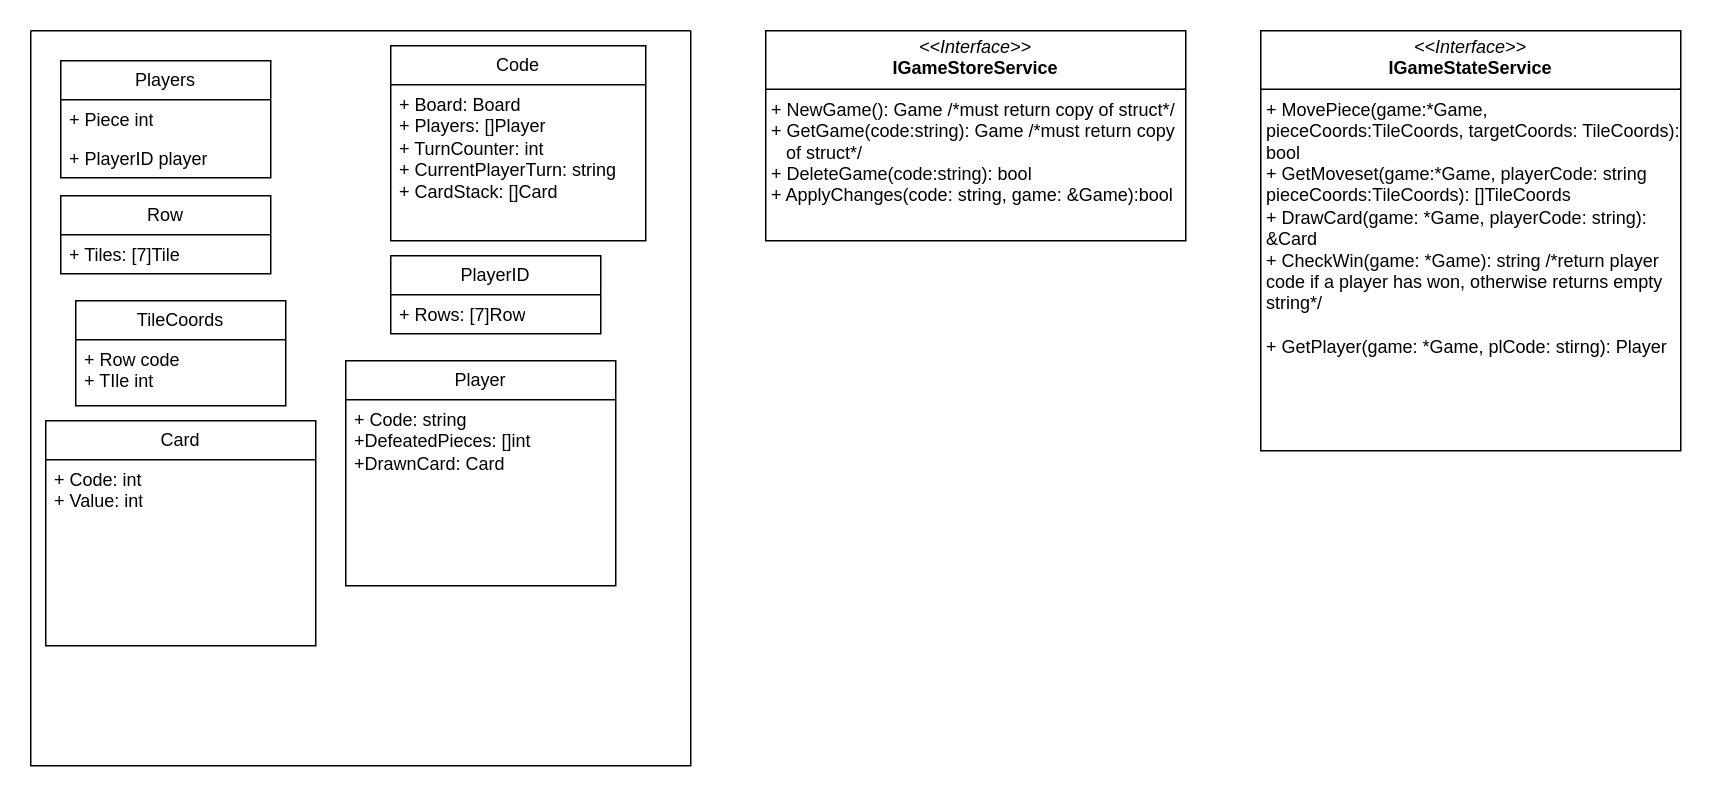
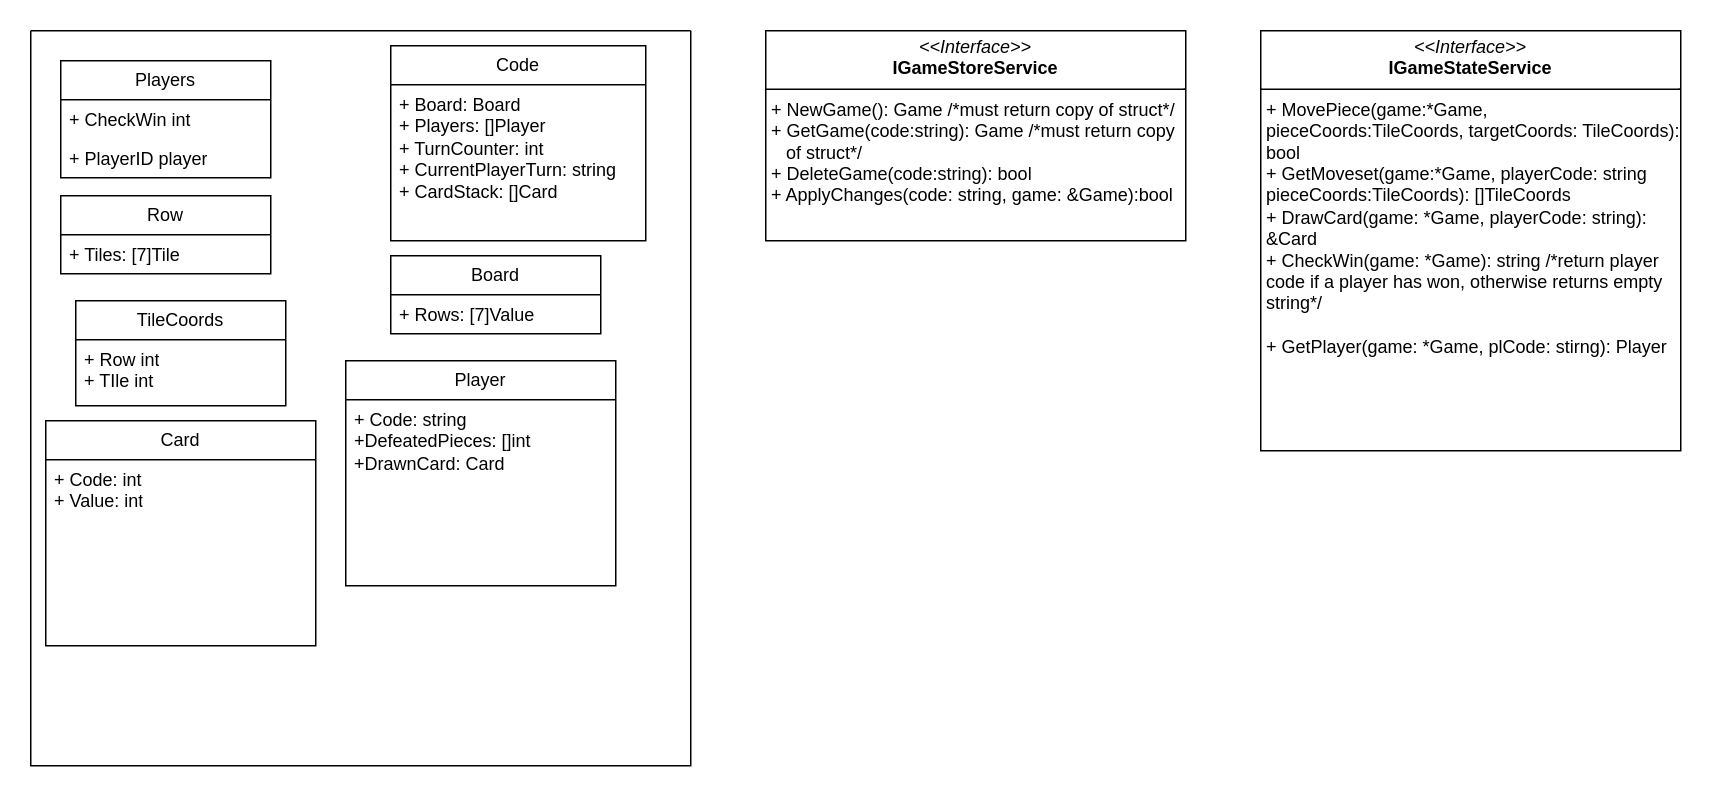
node "+ Piece int": label "+ Piece int" -> "+ CheckWin int"
node "PlayerID": label "PlayerID" -> "Board"
node "+ Rows: [7]Row": label "+ Rows: [7]Row" -> "+ Rows: [7]Value"
node "+ Row code + TIle int": label "+ Row code + TIle int" -> "+ Row int + TIle int"
